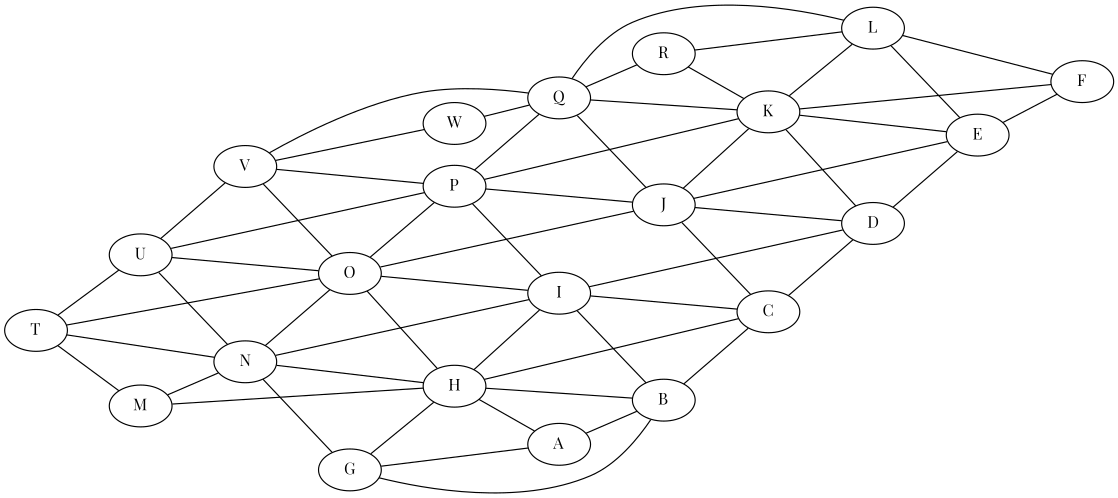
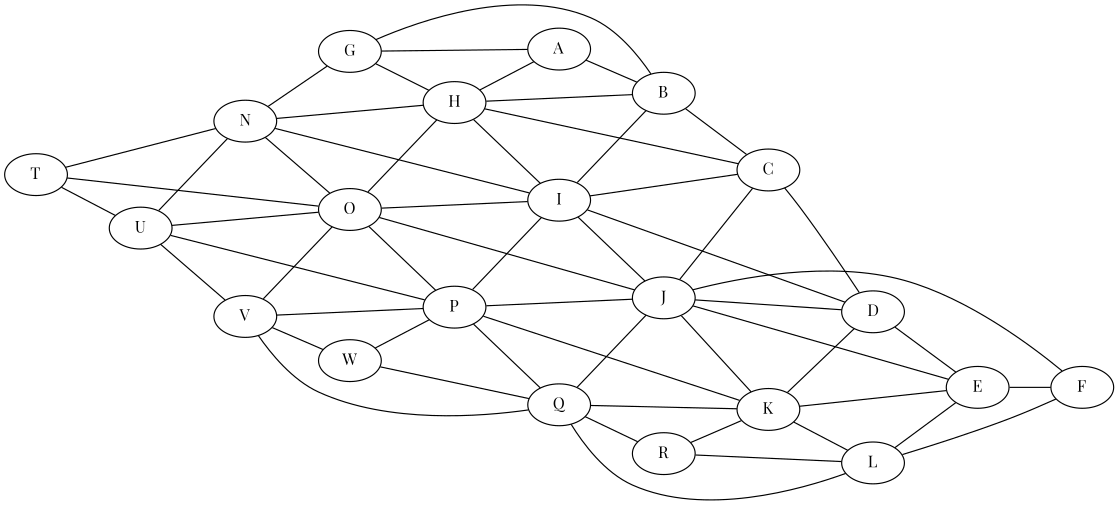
edge "F" -- "K": now "F" -- "J"
edge "I" -- "J": added
edge "P" -- "W": added
node "M": removed
